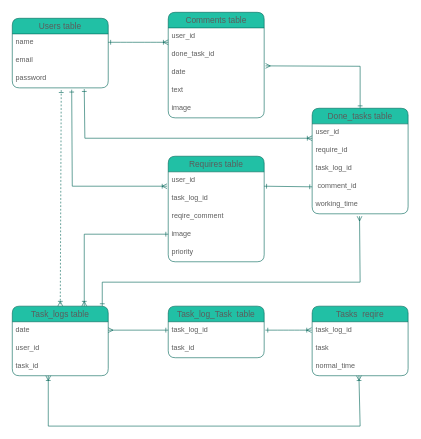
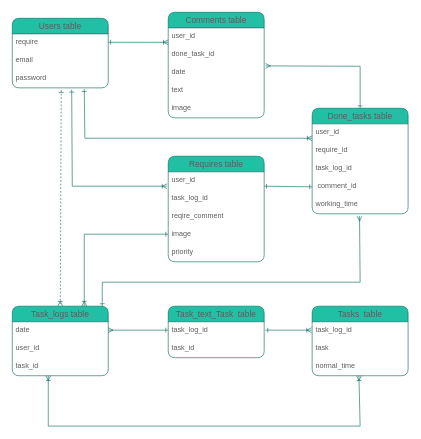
node "name": label "name" -> "require"
node "Task_log_Task table": label "Task_log_Task table" -> "Task_text_Task table"
node "Tasks reqire": label "Tasks reqire" -> "Tasks table"
